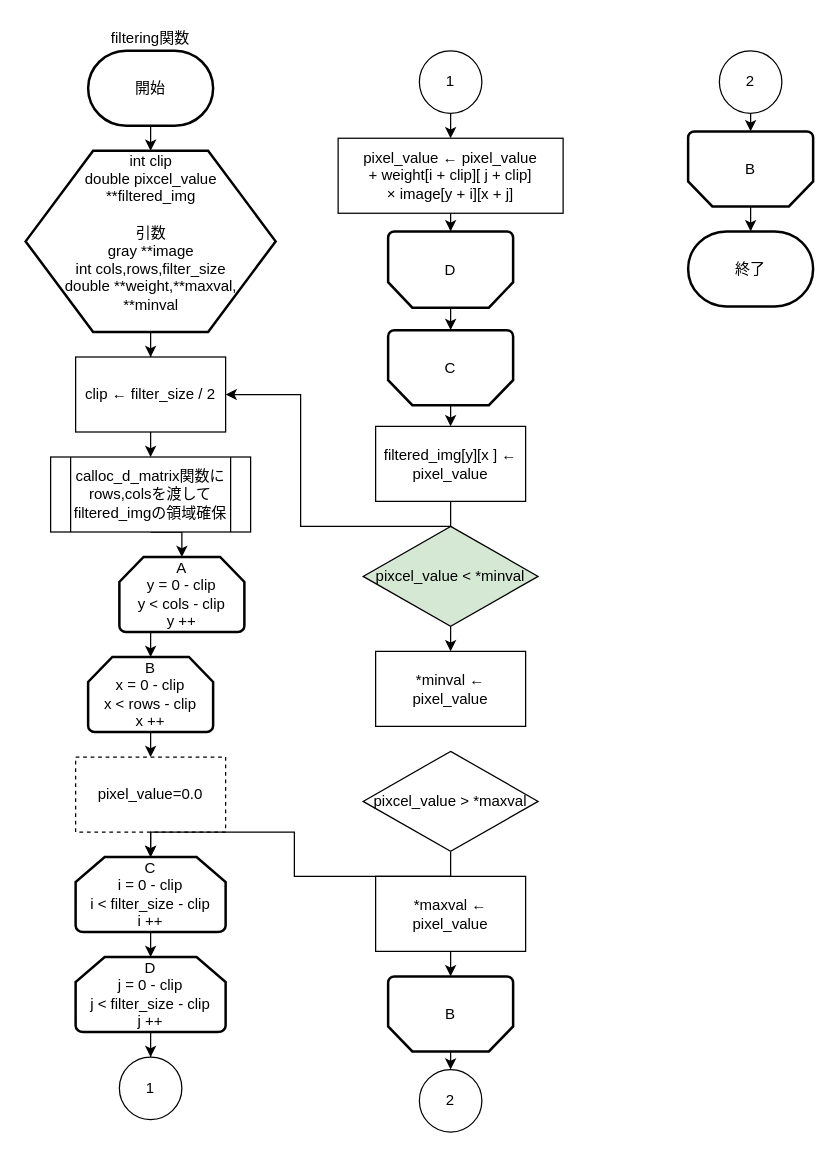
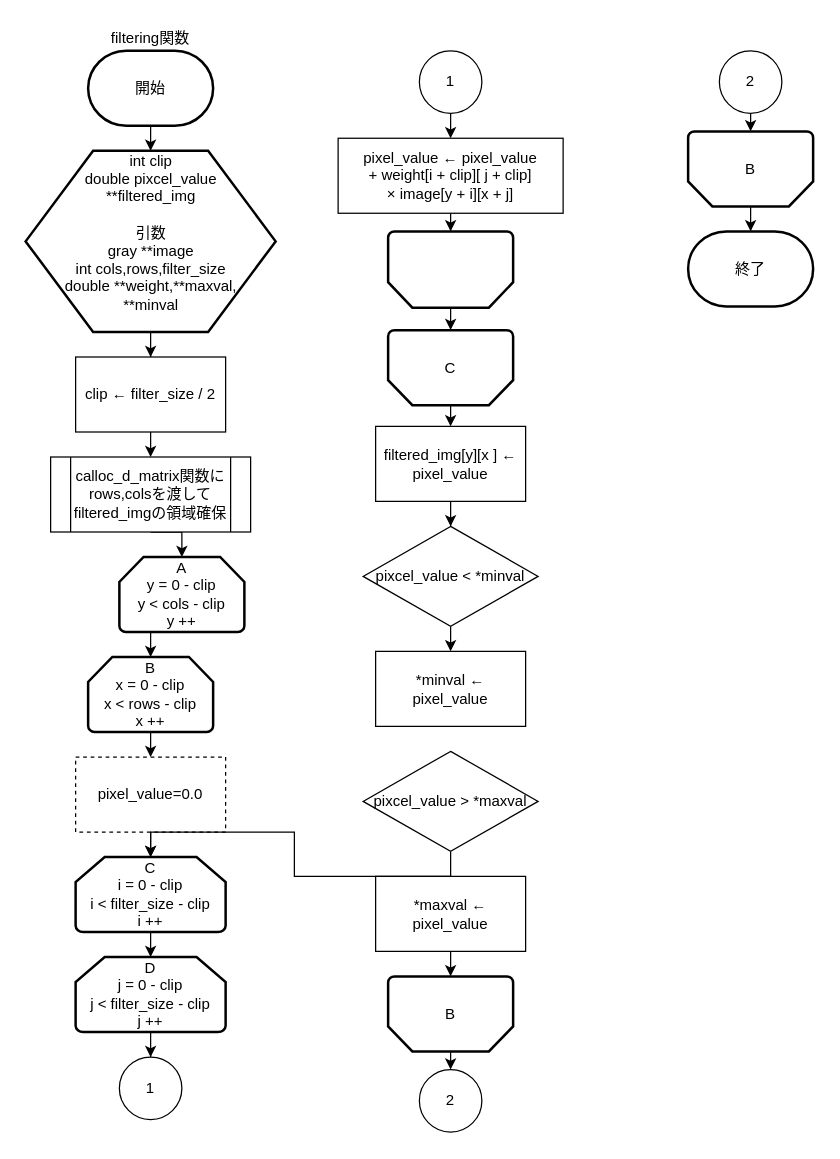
node "D": removed
edge "filtered_img[y][x ] ← pixel_value" -> "clip ← filter_size / 2": now "filtered_img[y][x ] ← pixel_value" -> "pixcel_value < *minval"
node "pixcel_value < *minval": fillcolor #d5e8d4 -> #ffffff
